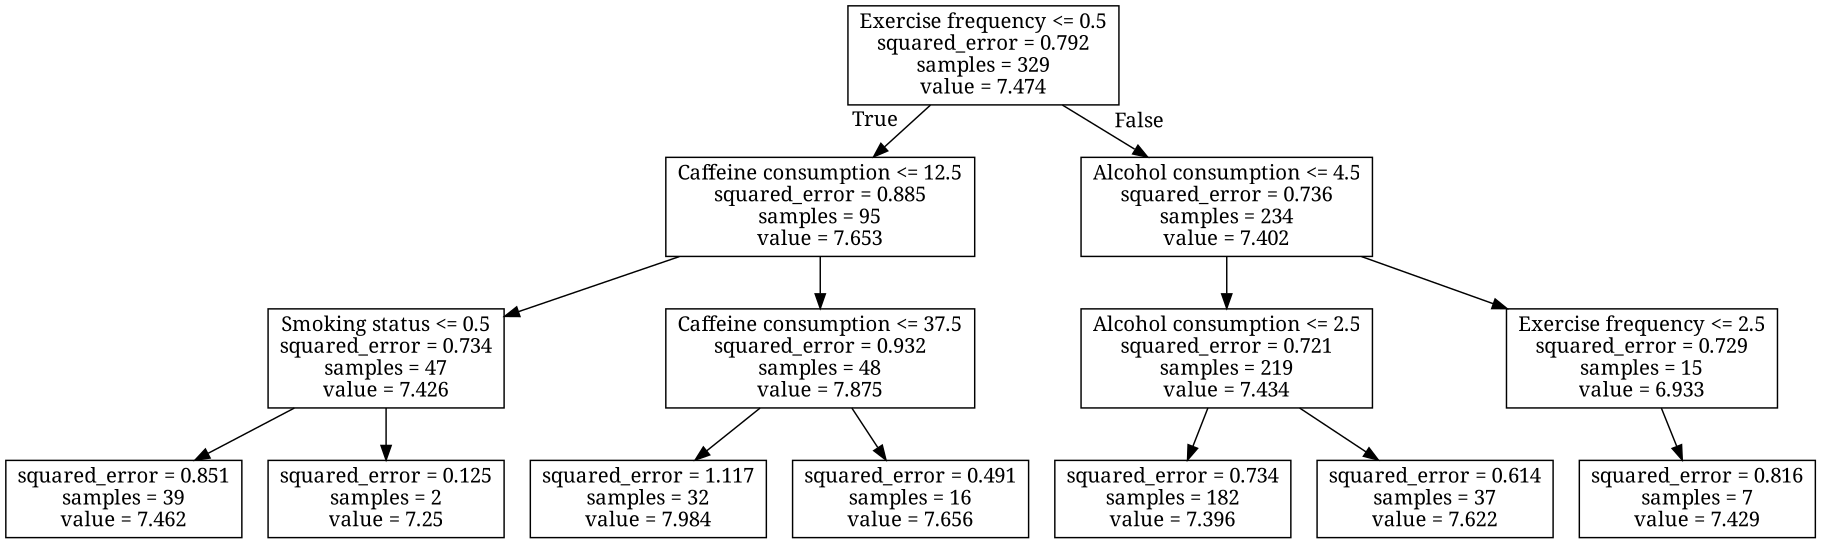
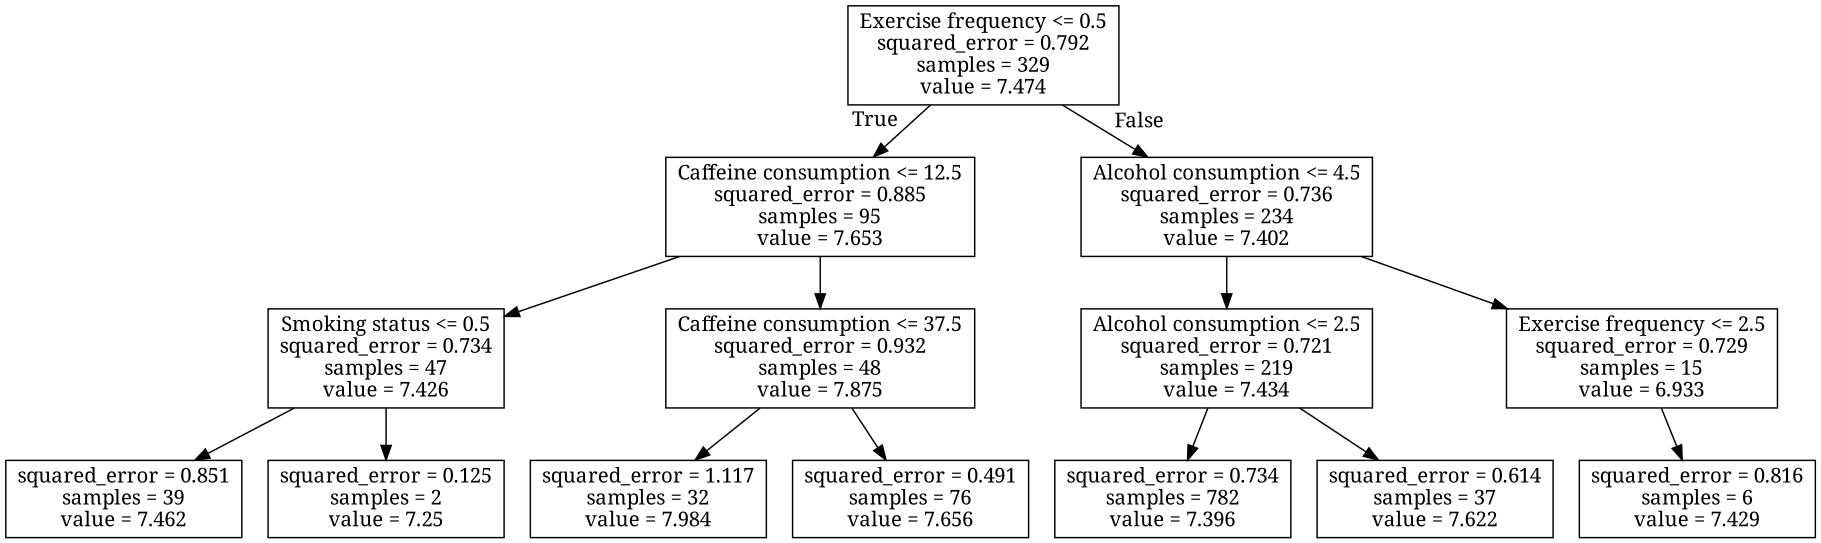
node "squared_error = 0.491 samples = 16 value = 7.656": label "squared_error = 0.491 samples = 16 value = 7.656" -> "squared_error = 0.491 samples = 76 value = 7.656"
node "squared_error = 0.734 samples = 182 value = 7.396": label "squared_error = 0.734 samples = 182 value = 7.396" -> "squared_error = 0.734 samples = 782 value = 7.396"
node "squared_error = 0.816 samples = 7 value = 7.429": label "squared_error = 0.816 samples = 7 value = 7.429" -> "squared_error = 0.816 samples = 6 value = 7.429"
